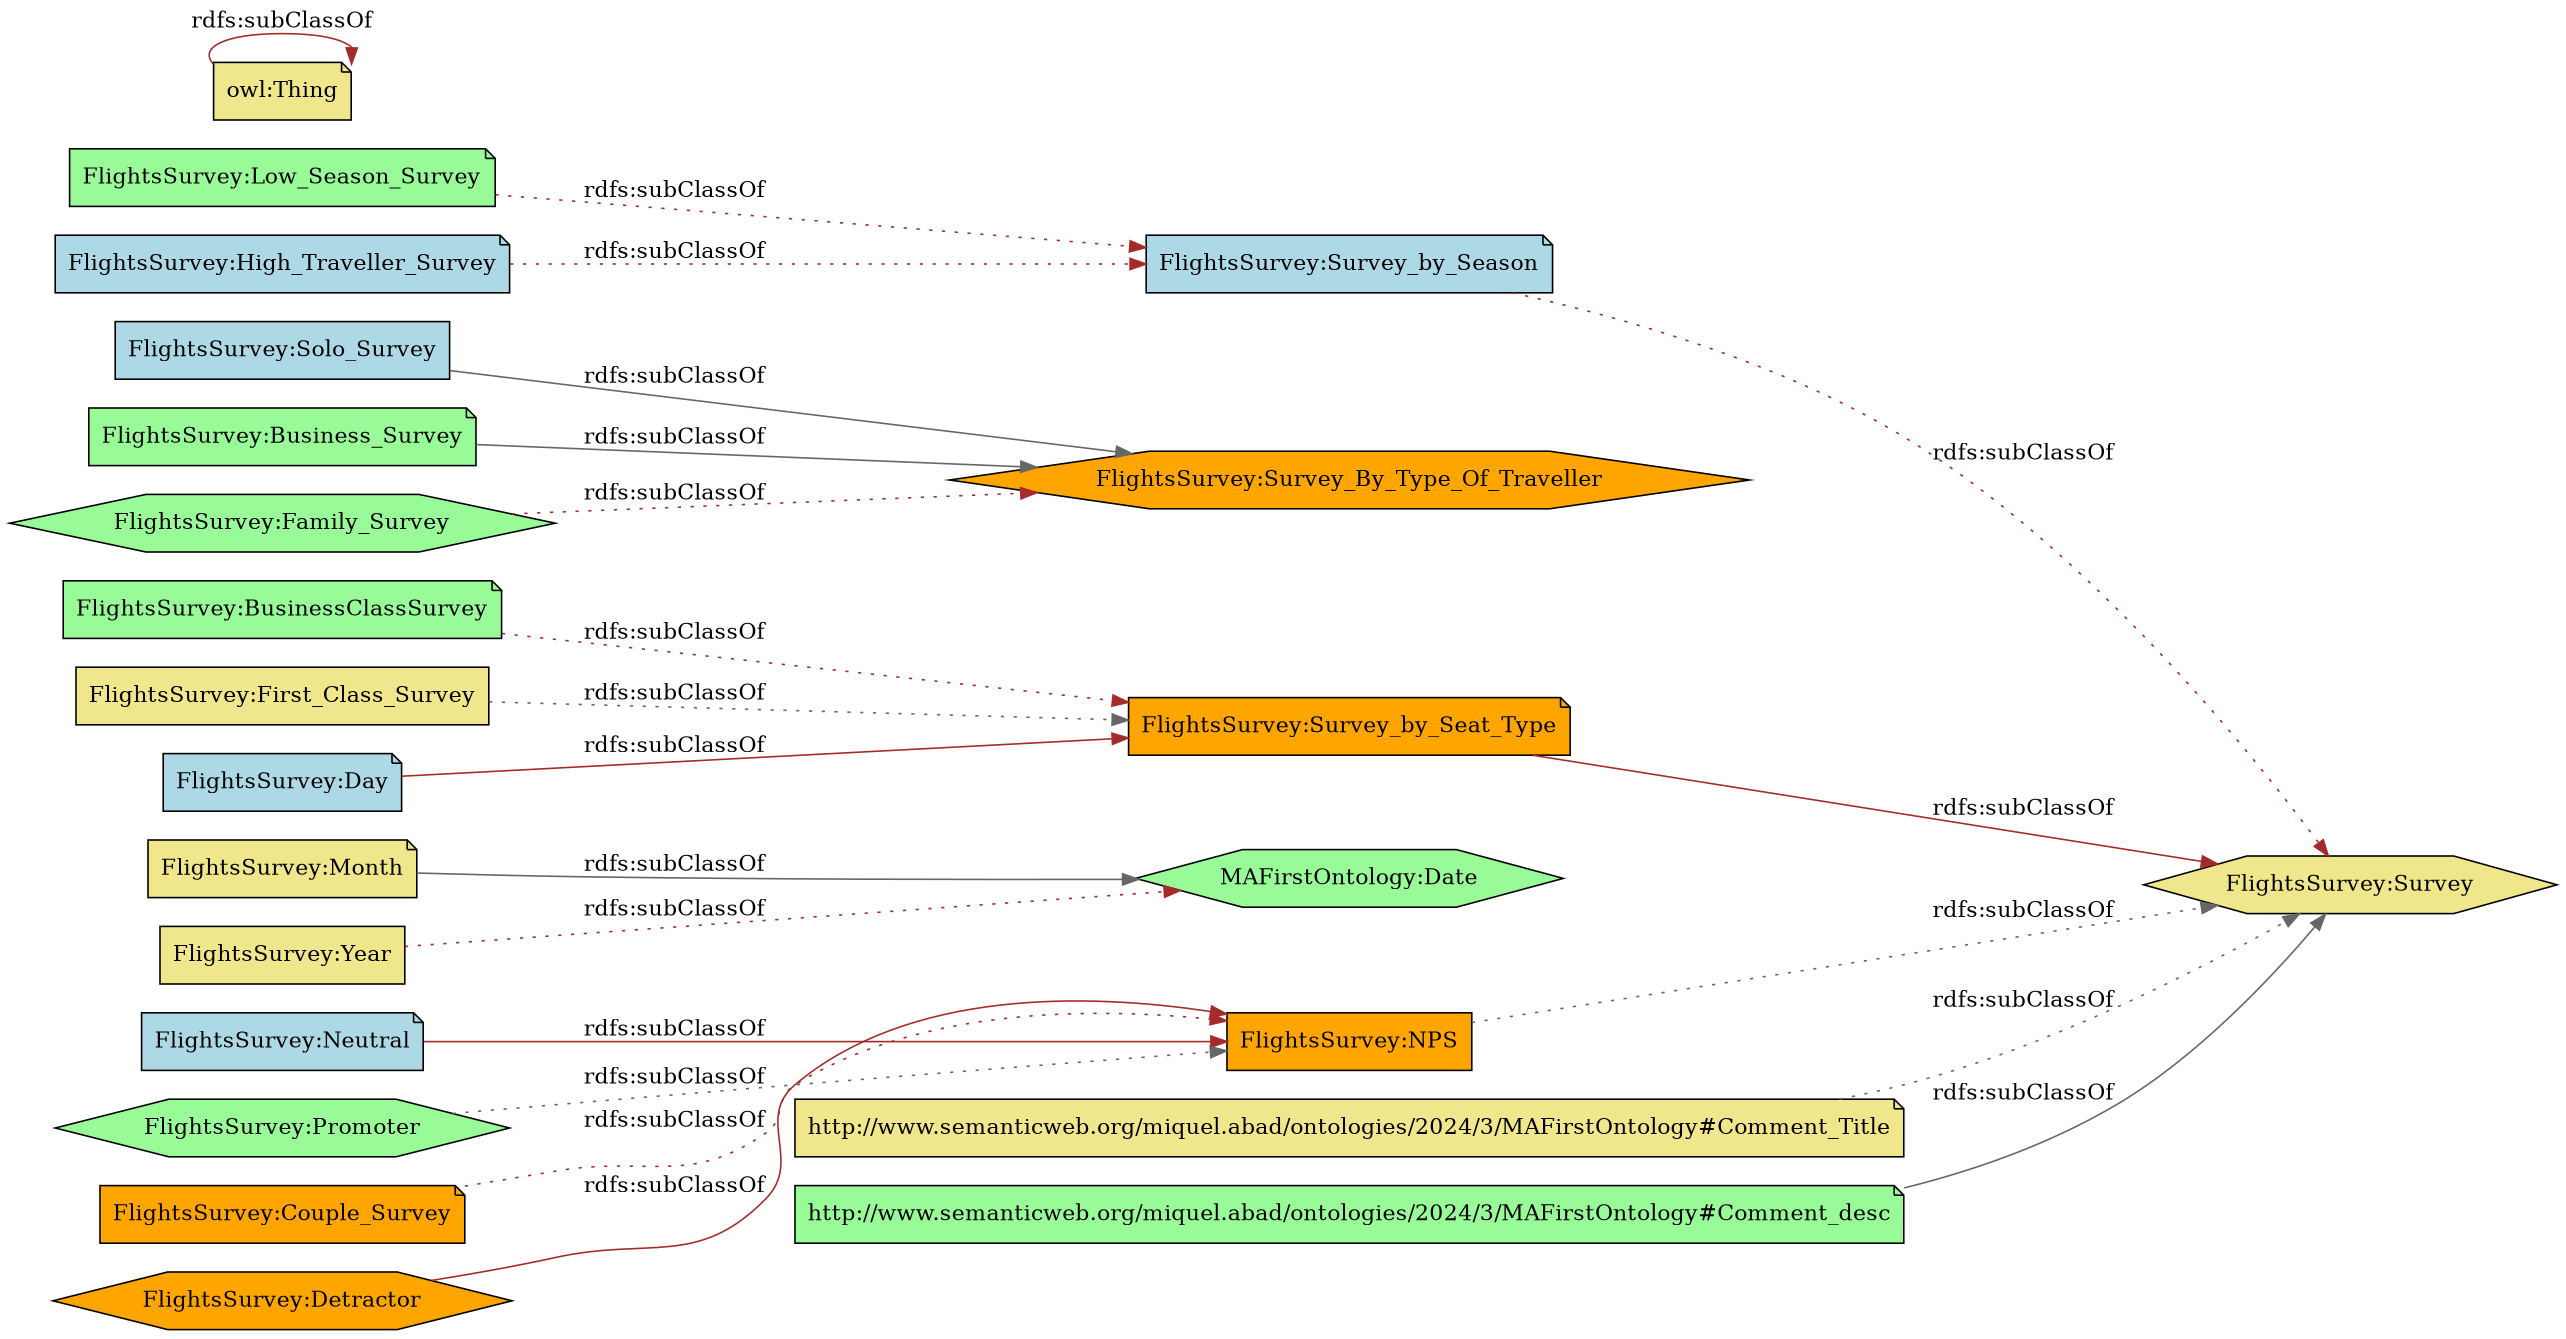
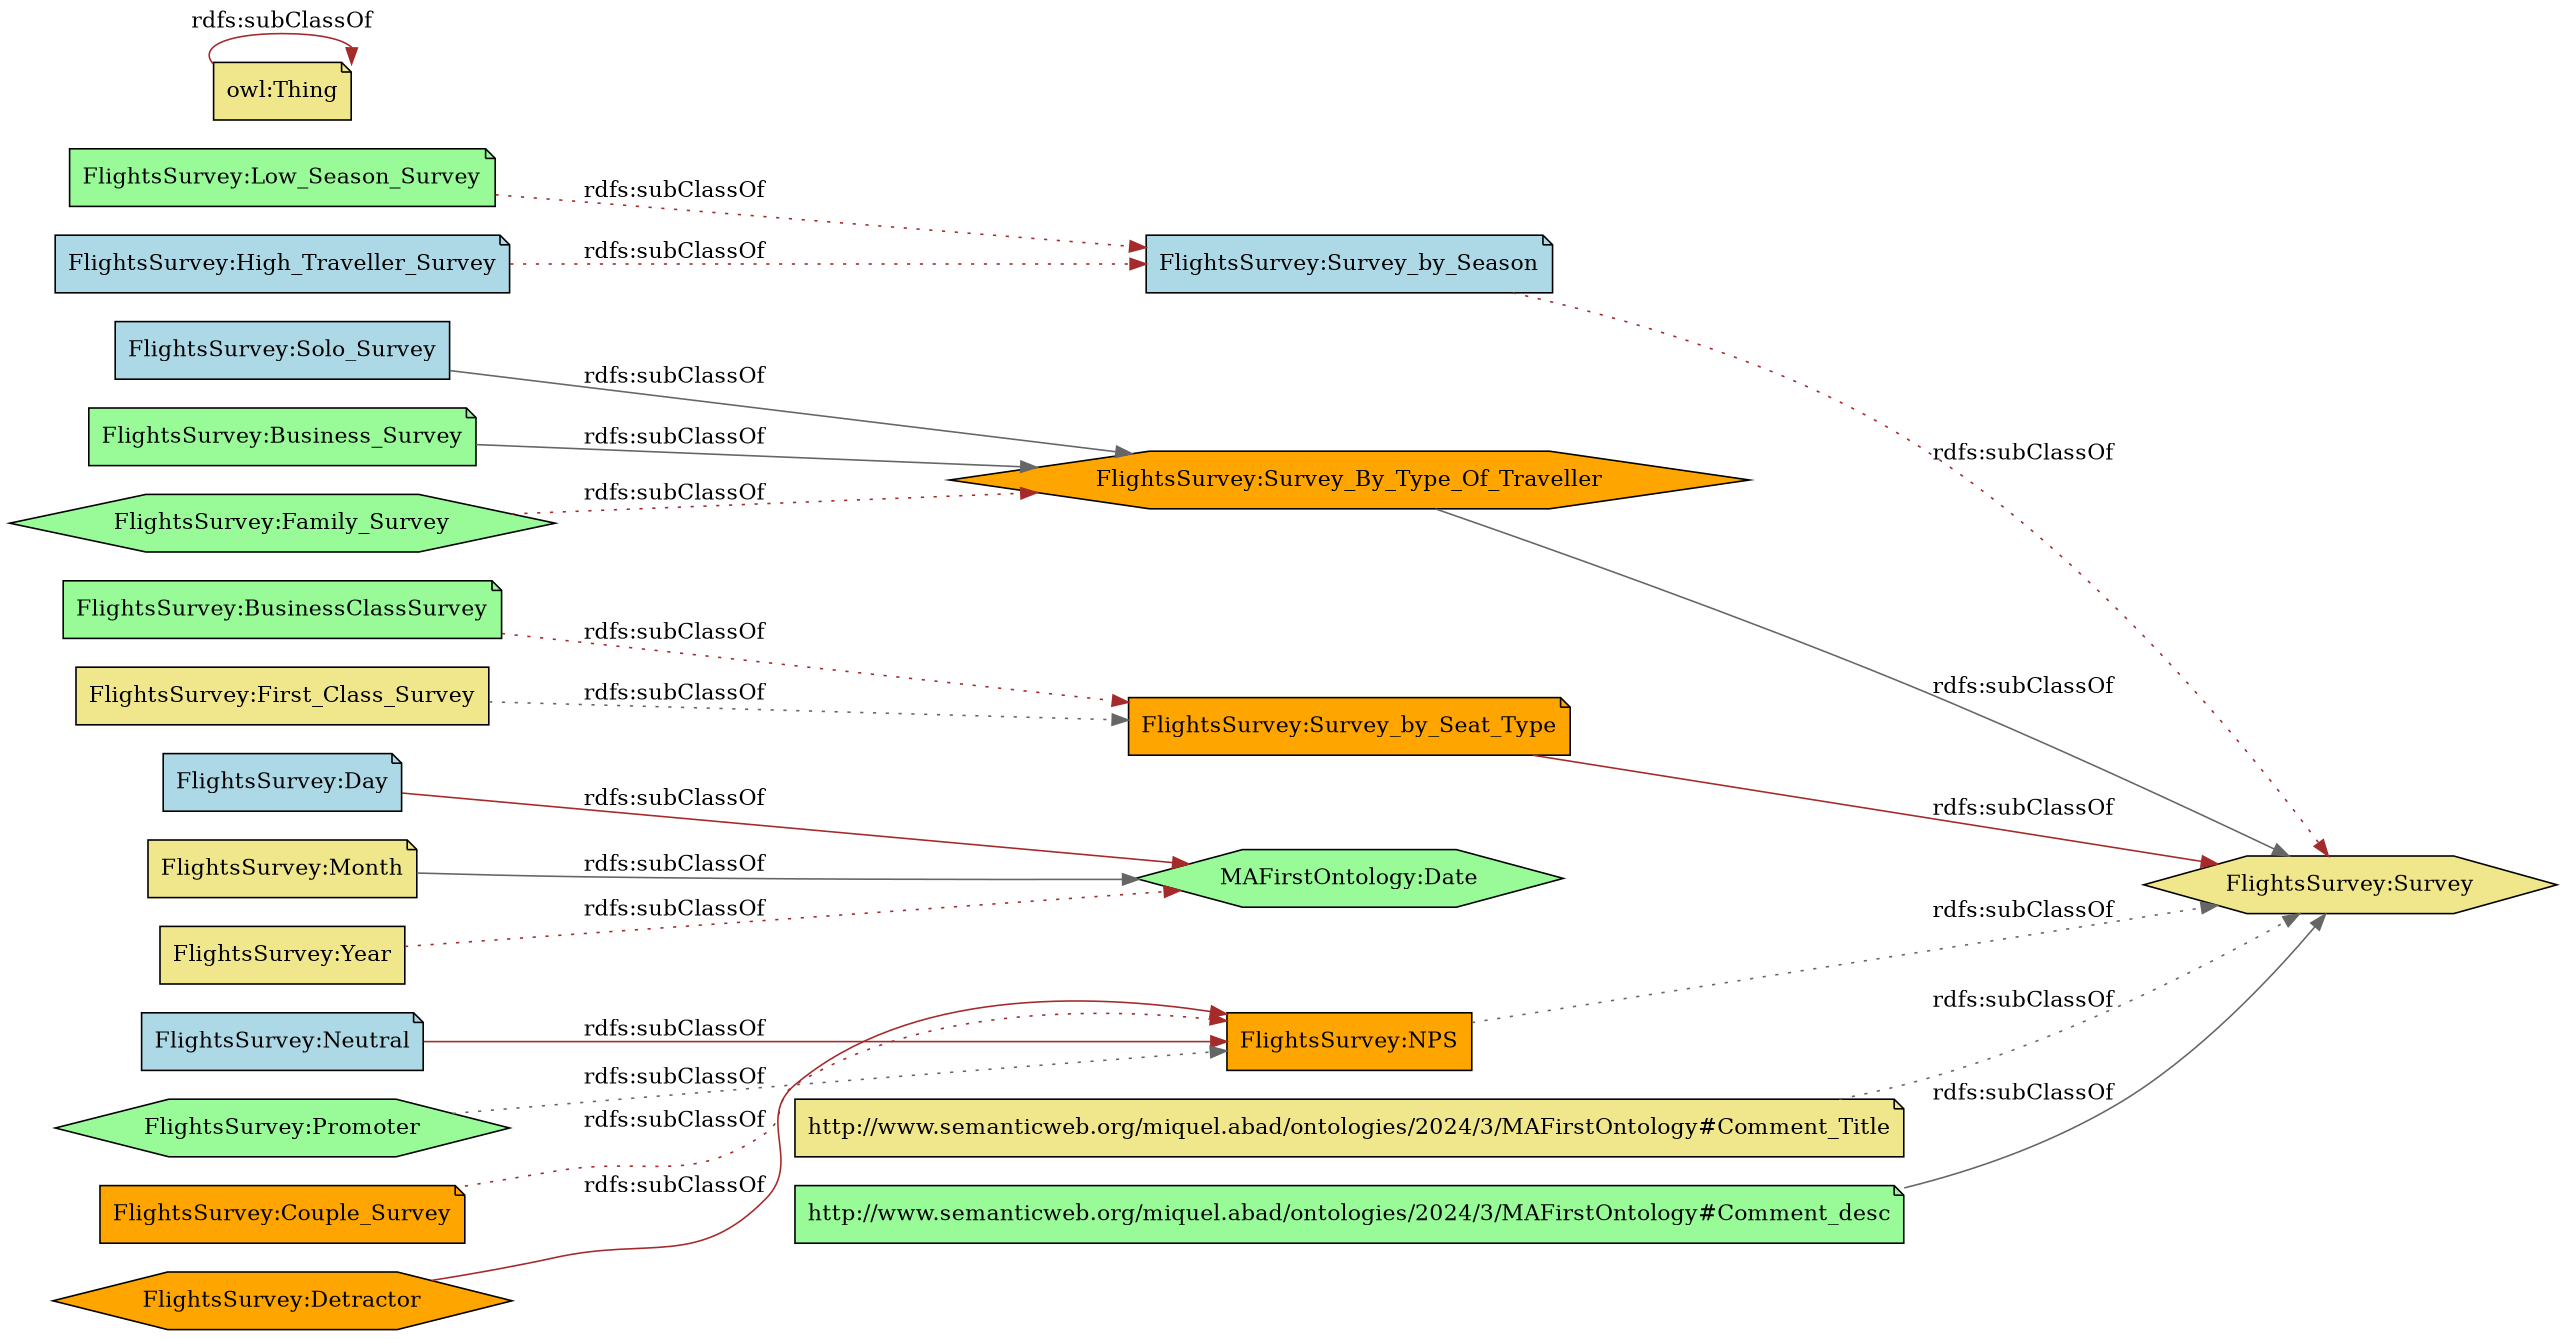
edge "FlightsSurvey:Survey_By_Type_Of_Traveller" -> "FlightsSurvey:Survey": added, label "rdfs:subClassOf"
edge "FlightsSurvey:Day" -> "FlightsSurvey:Survey_by_Seat_Type": now "FlightsSurvey:Day" -> "MAFirstOntology:Date"
